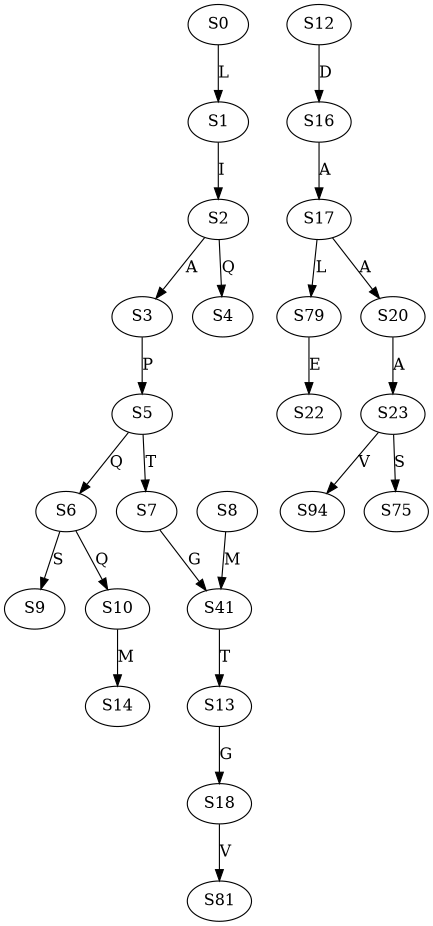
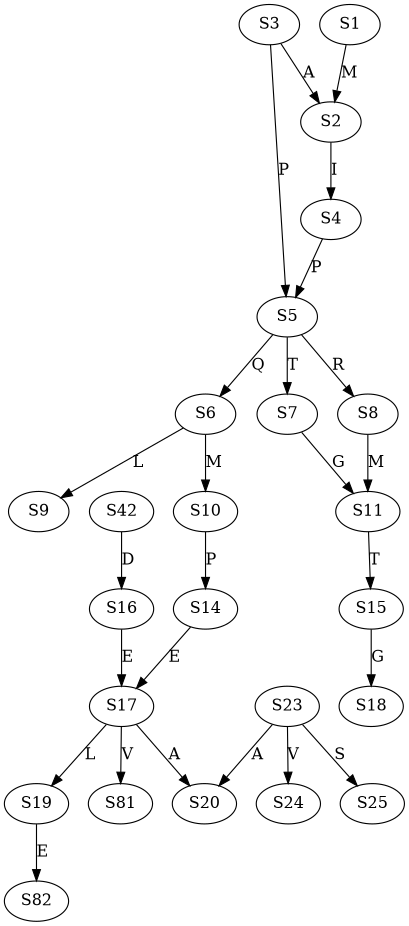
node "S0": removed
node "S12": label "S12" -> "S42"
edge "S1" -> "S2": label "I" -> "M"
edge "S16" -> "S17": label "A" -> "E"
edge "S2" -> "S3": reversed
edge "S4" -> "S5": added, label "P"
edge "S2" -> "S4": label "Q" -> "I"
node "S79": label "S79" -> "S19"
edge "S20" -> "S23": reversed
edge "S5" -> "S8": added, label "R"
node "S22": label "S22" -> "S82"
node "S94": label "S94" -> "S24"
node "S75": label "S75" -> "S25"
edge "S6" -> "S9": label "S" -> "L"
edge "S6" -> "S10": label "Q" -> "M"
node "S41": label "S41" -> "S11"
edge "S14" -> "S17": added, label "E"
edge "S10" -> "S14": label "M" -> "P"
node "S13": label "S13" -> "S15"
edge "S18" -> "S81": now "S17" -> "S81"
